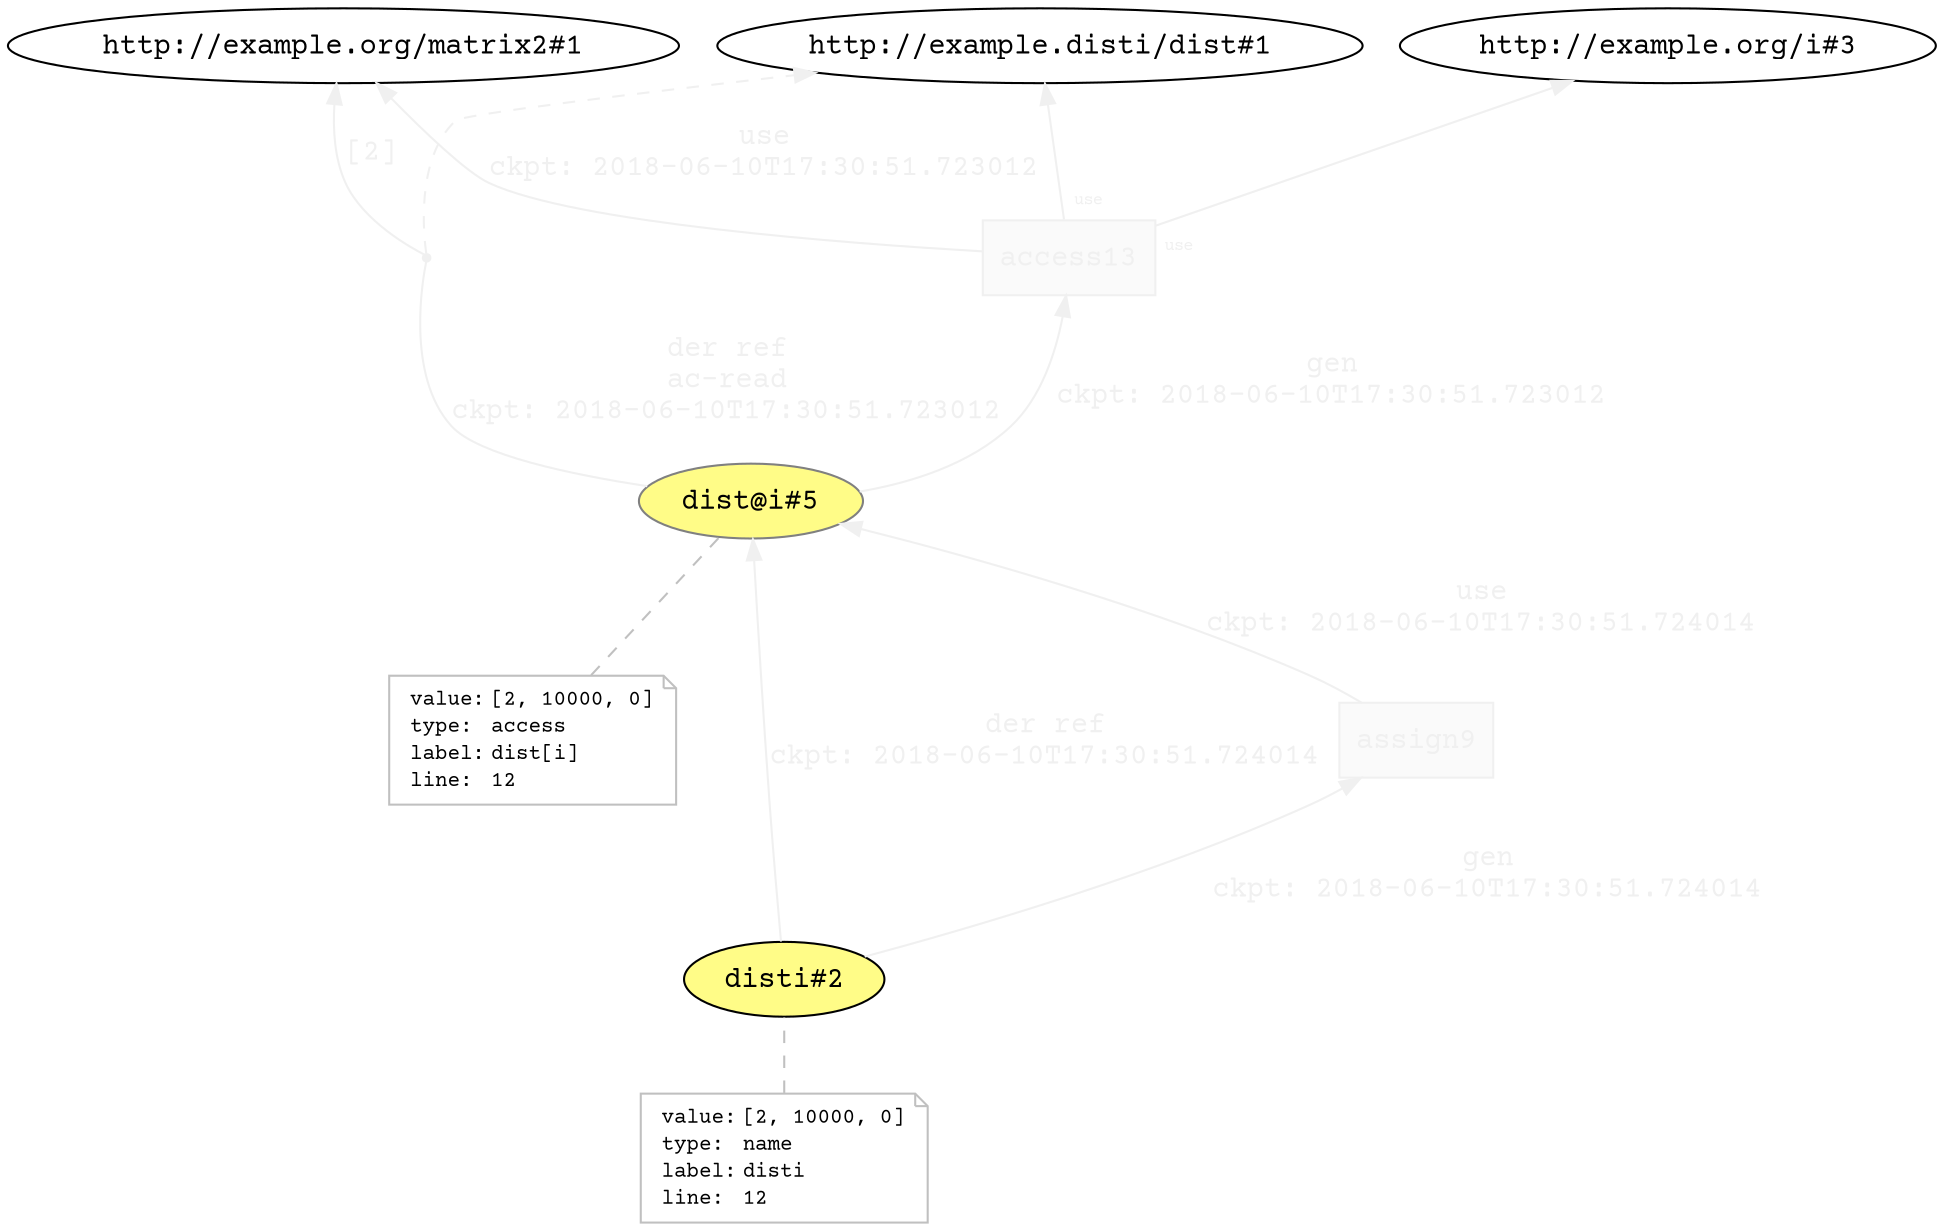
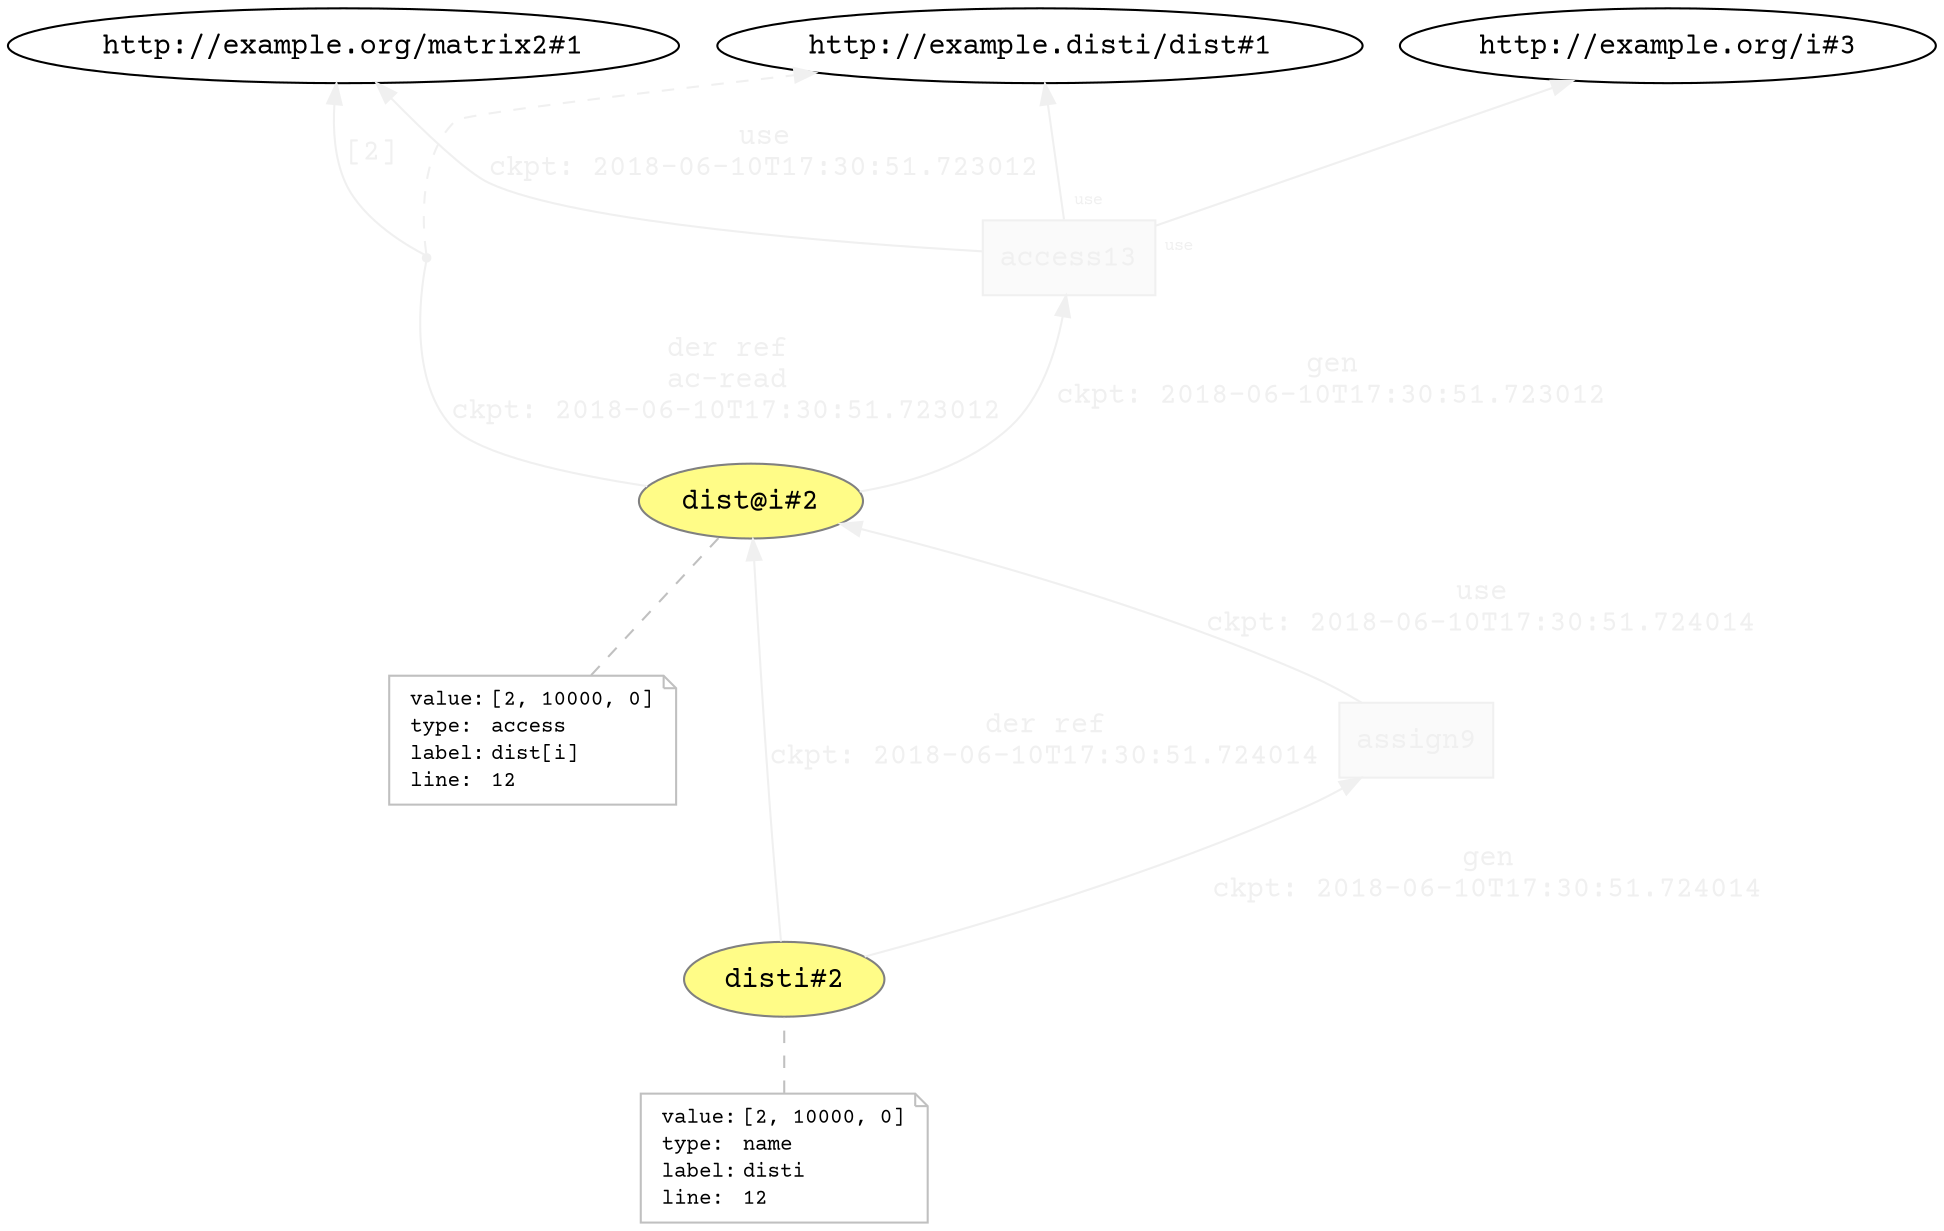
node "dist@i#5": label "dist@i#5" -> "dist@i#2"
node "disti#2": color black -> #808080
